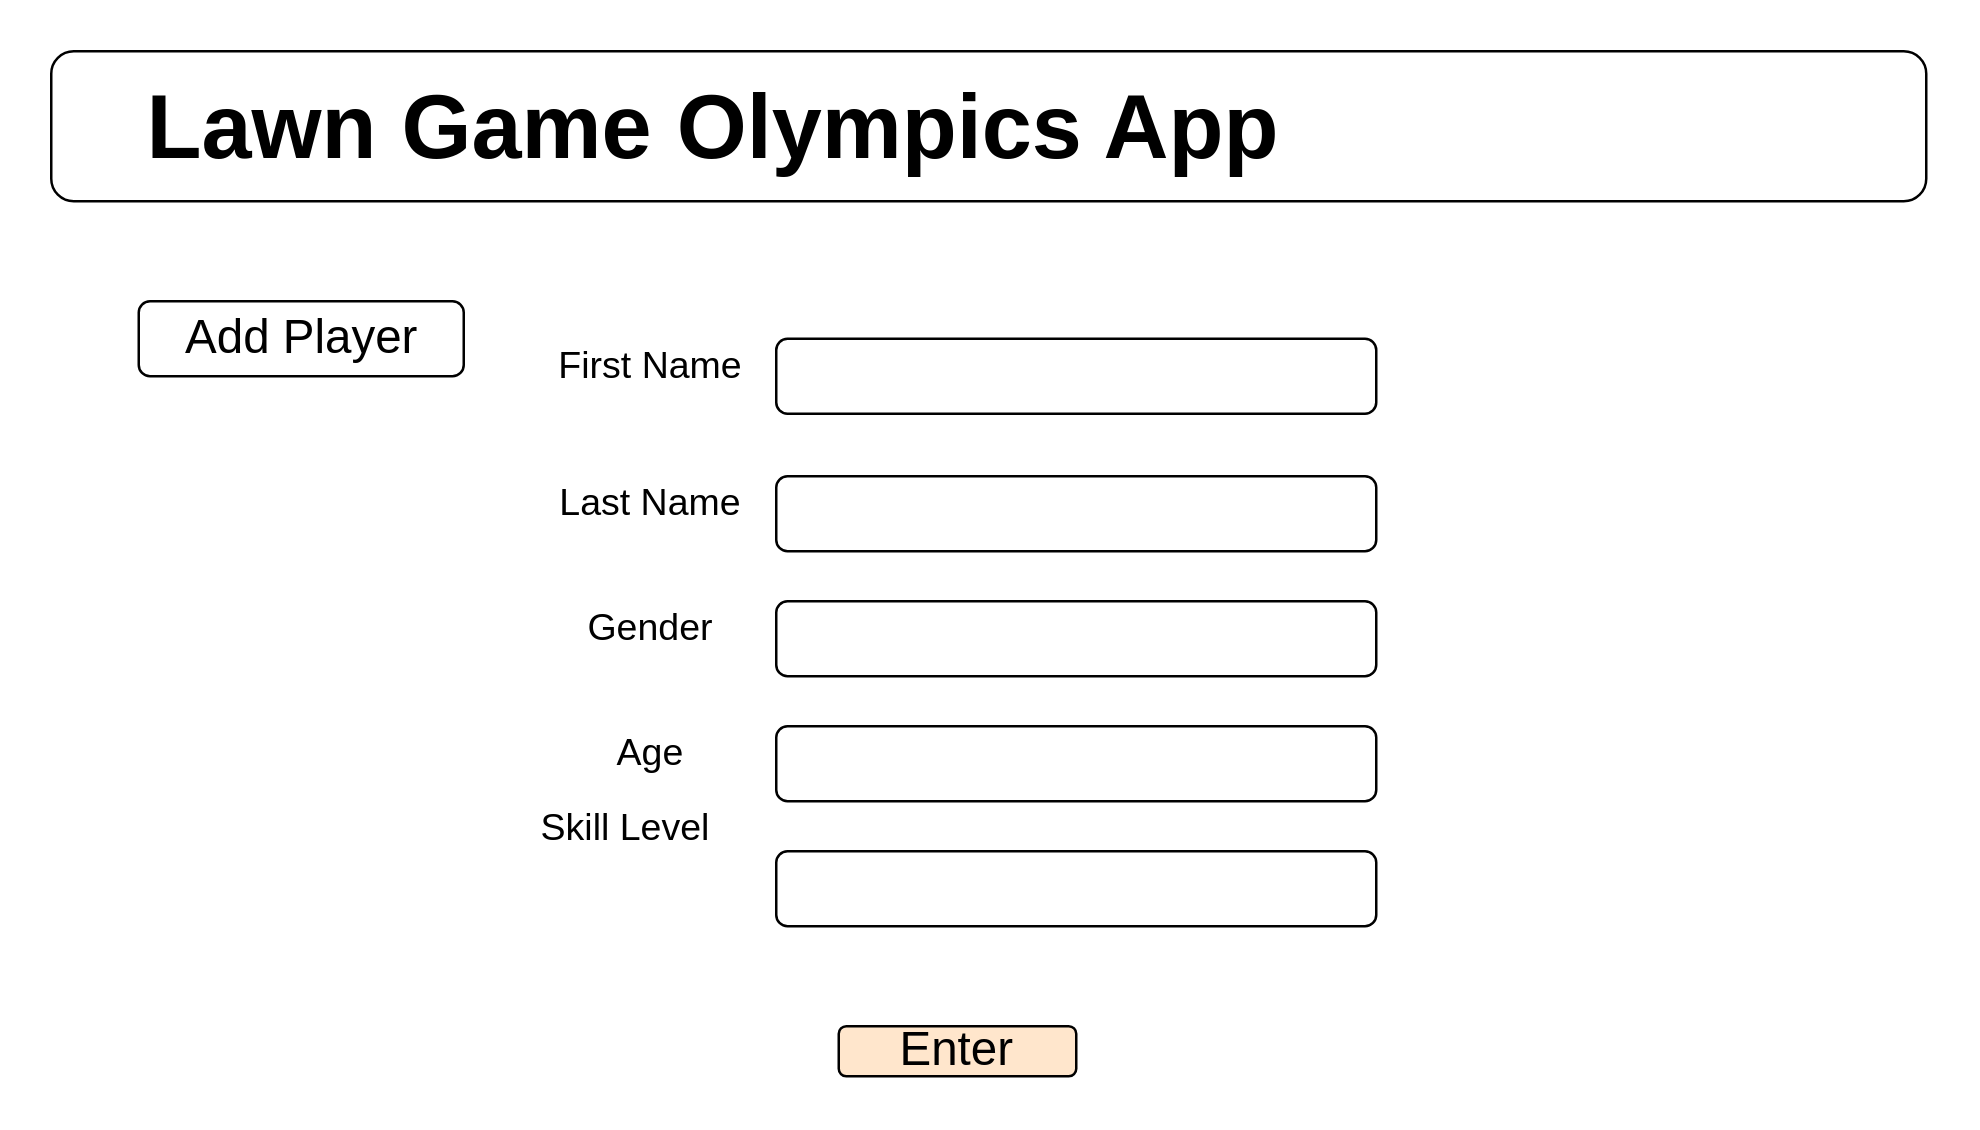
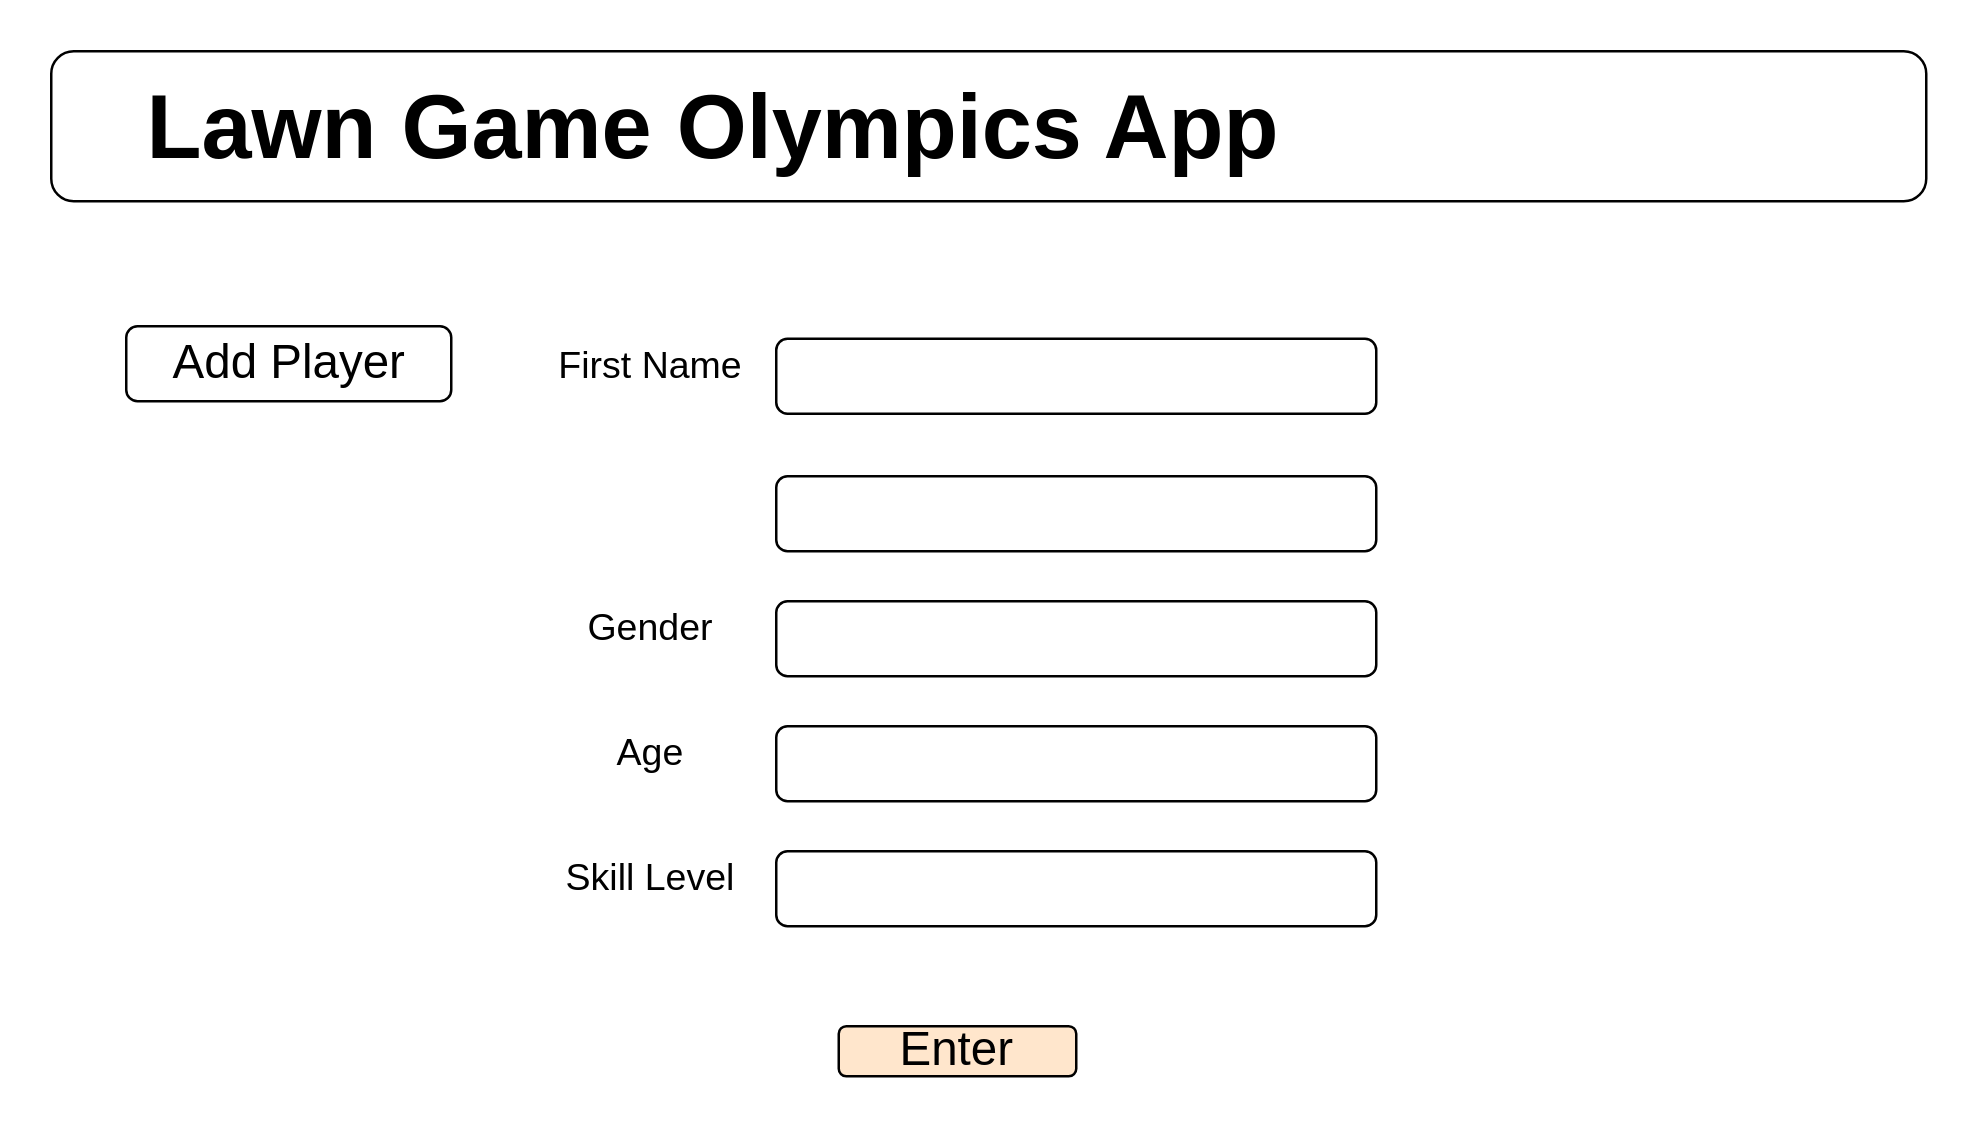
node "Add Player": moved (301, 339) -> (289, 364)
node "Last Name": removed
node "Skill Level": moved (626, 826) -> (651, 876)
